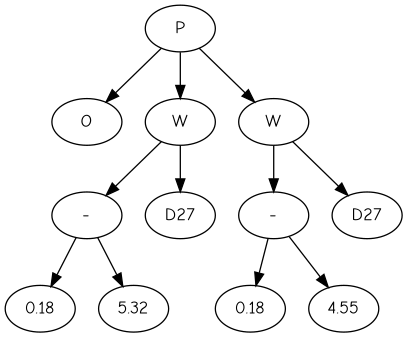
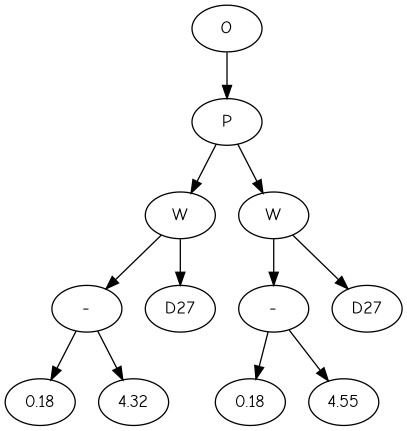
edge "P" -> "O": reversed
node "5.32": label "5.32" -> "4.32"
